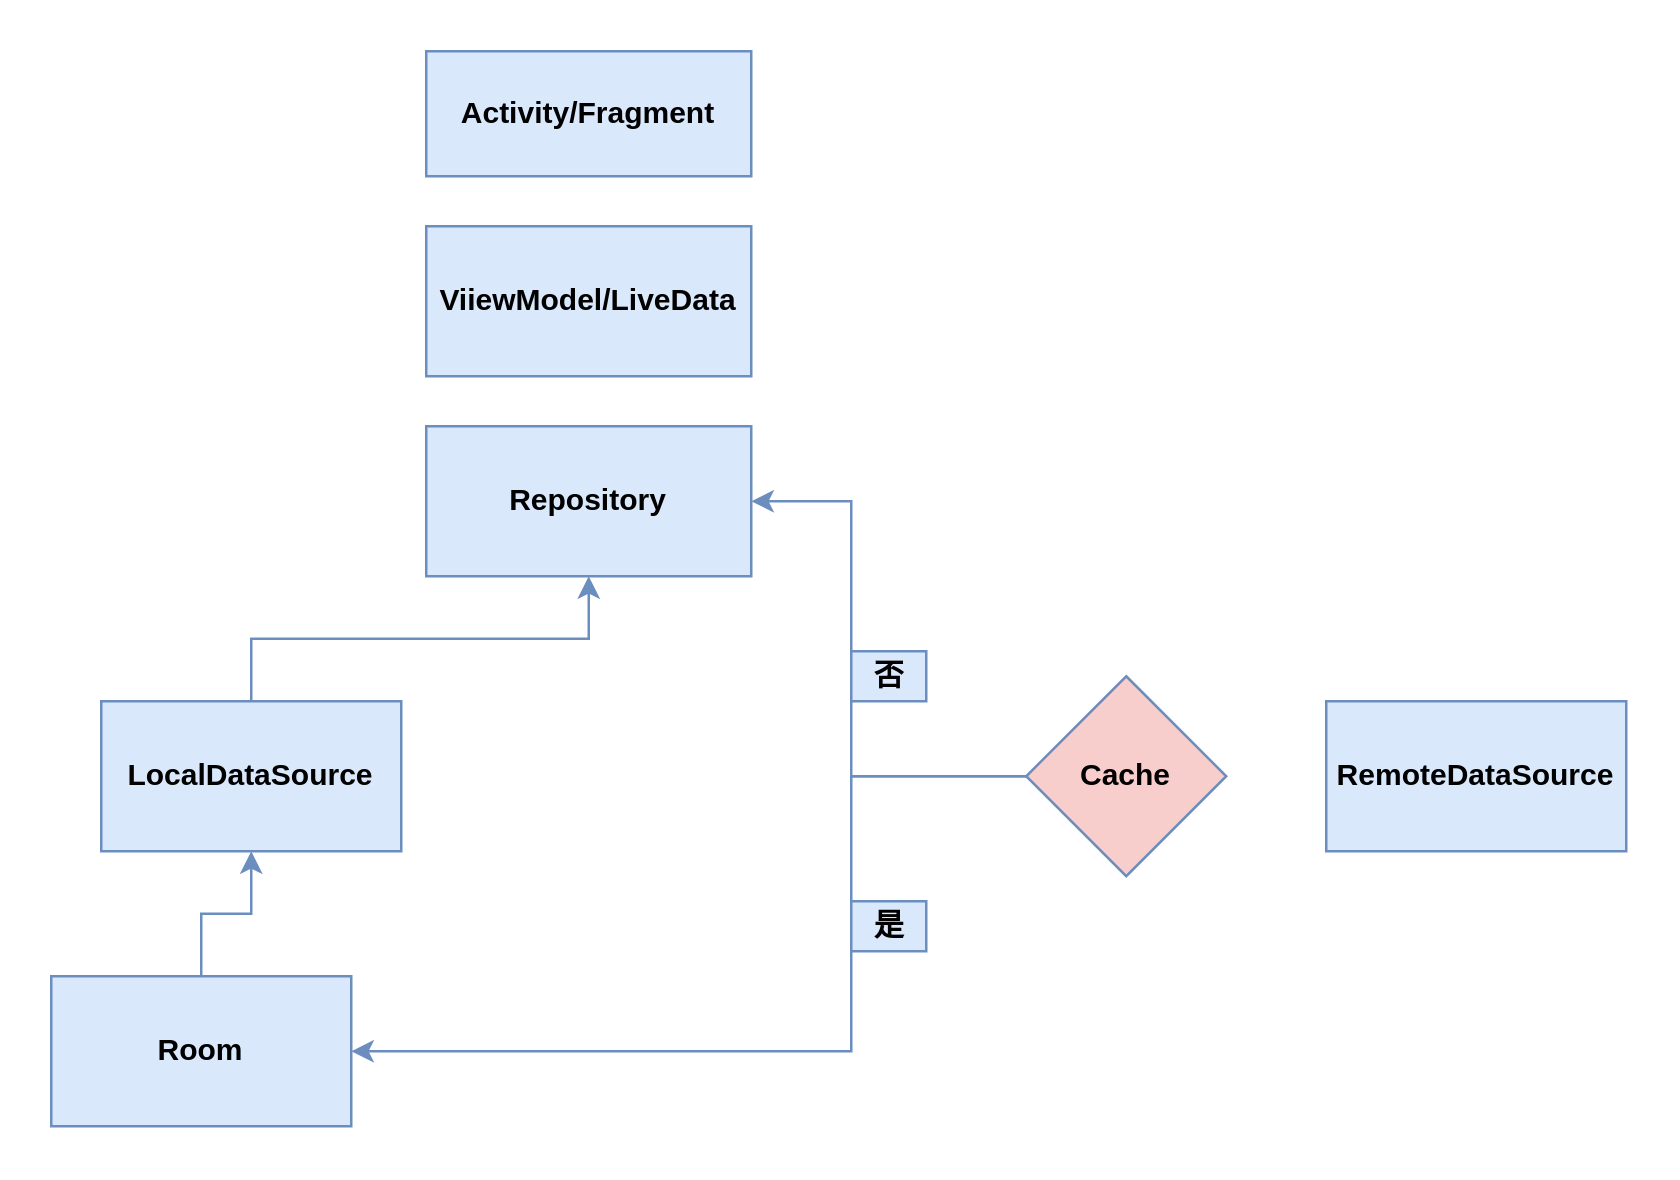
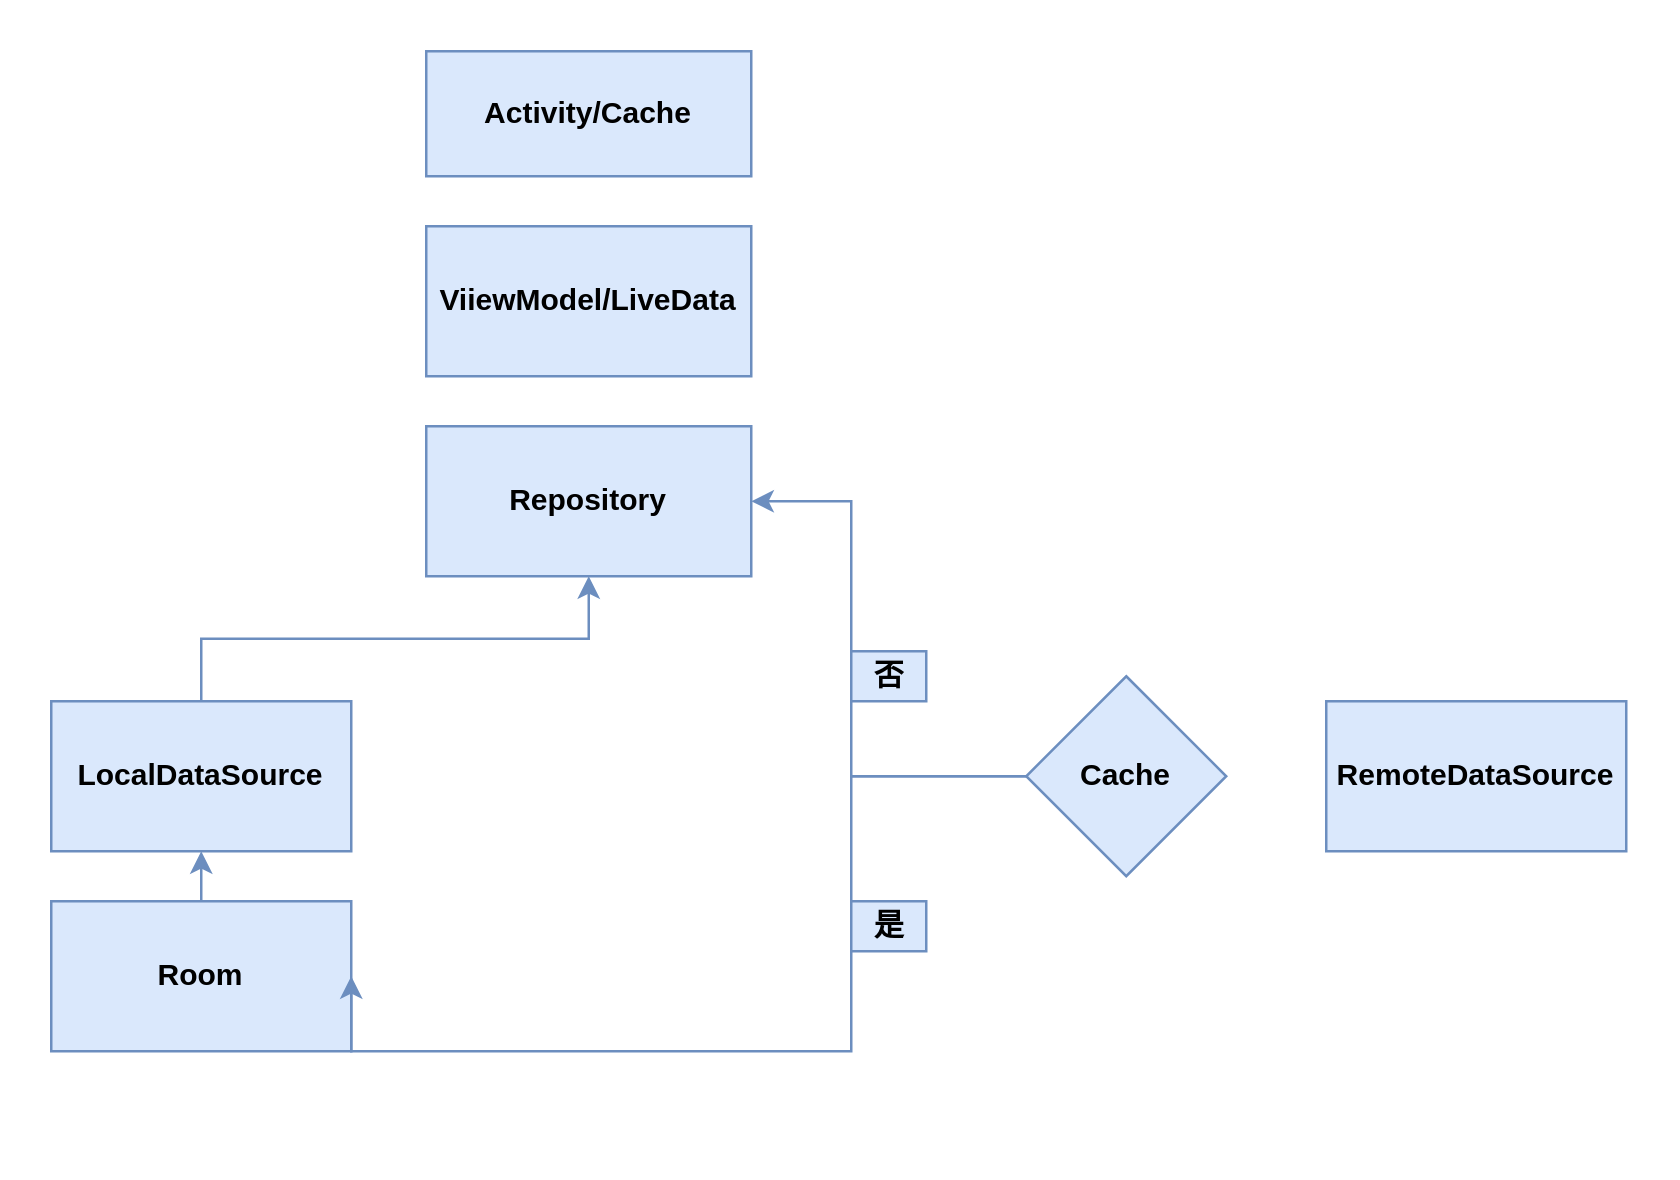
node "Activity/Fragment": label "Activity/Fragment" -> "Activity/Cache"
node "LocalDataSource": moved (251, 776) -> (201, 776)
node "Cache": fillcolor #f8cecc -> #dae8fc
node "Room": moved (201, 1051) -> (201, 976)
